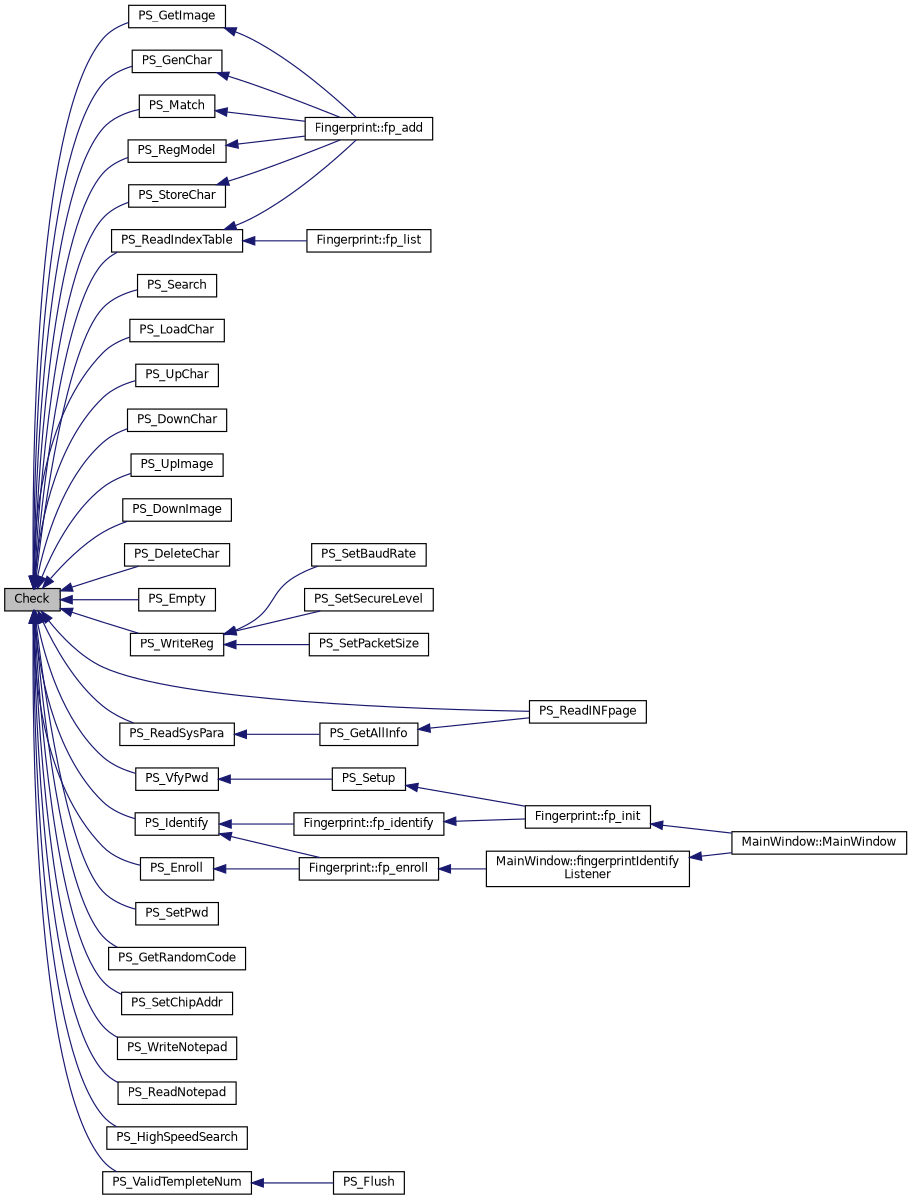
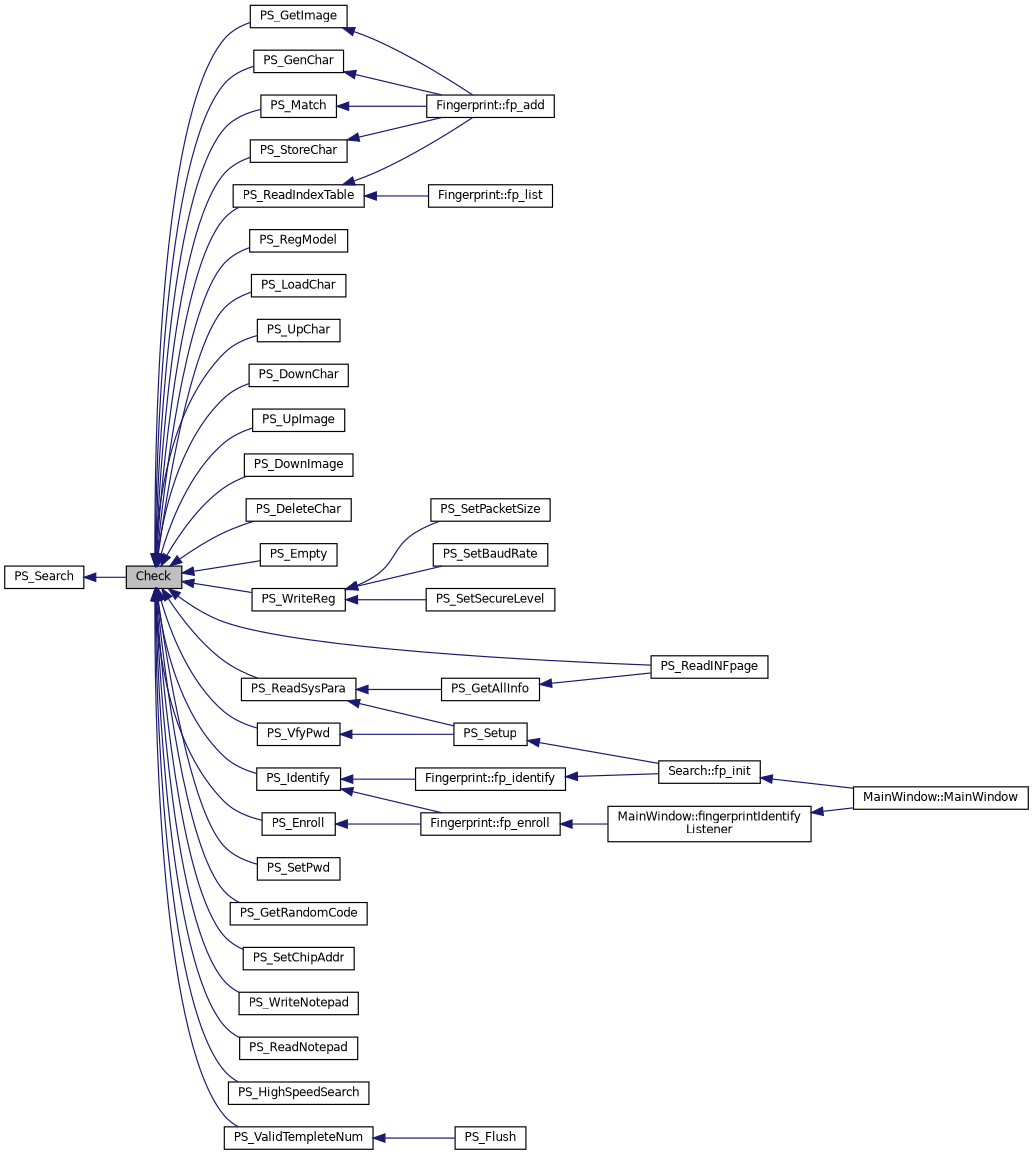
edge "Fingerprint::fp_add" -> "PS_RegModel": removed
edge "PS_Search" -> "Check": reversed
edge "PS_Setup" -> "PS_ReadSysPara": added
node "Fingerprint::fp_init": label "Fingerprint::fp_init" -> "Search::fp_init"
